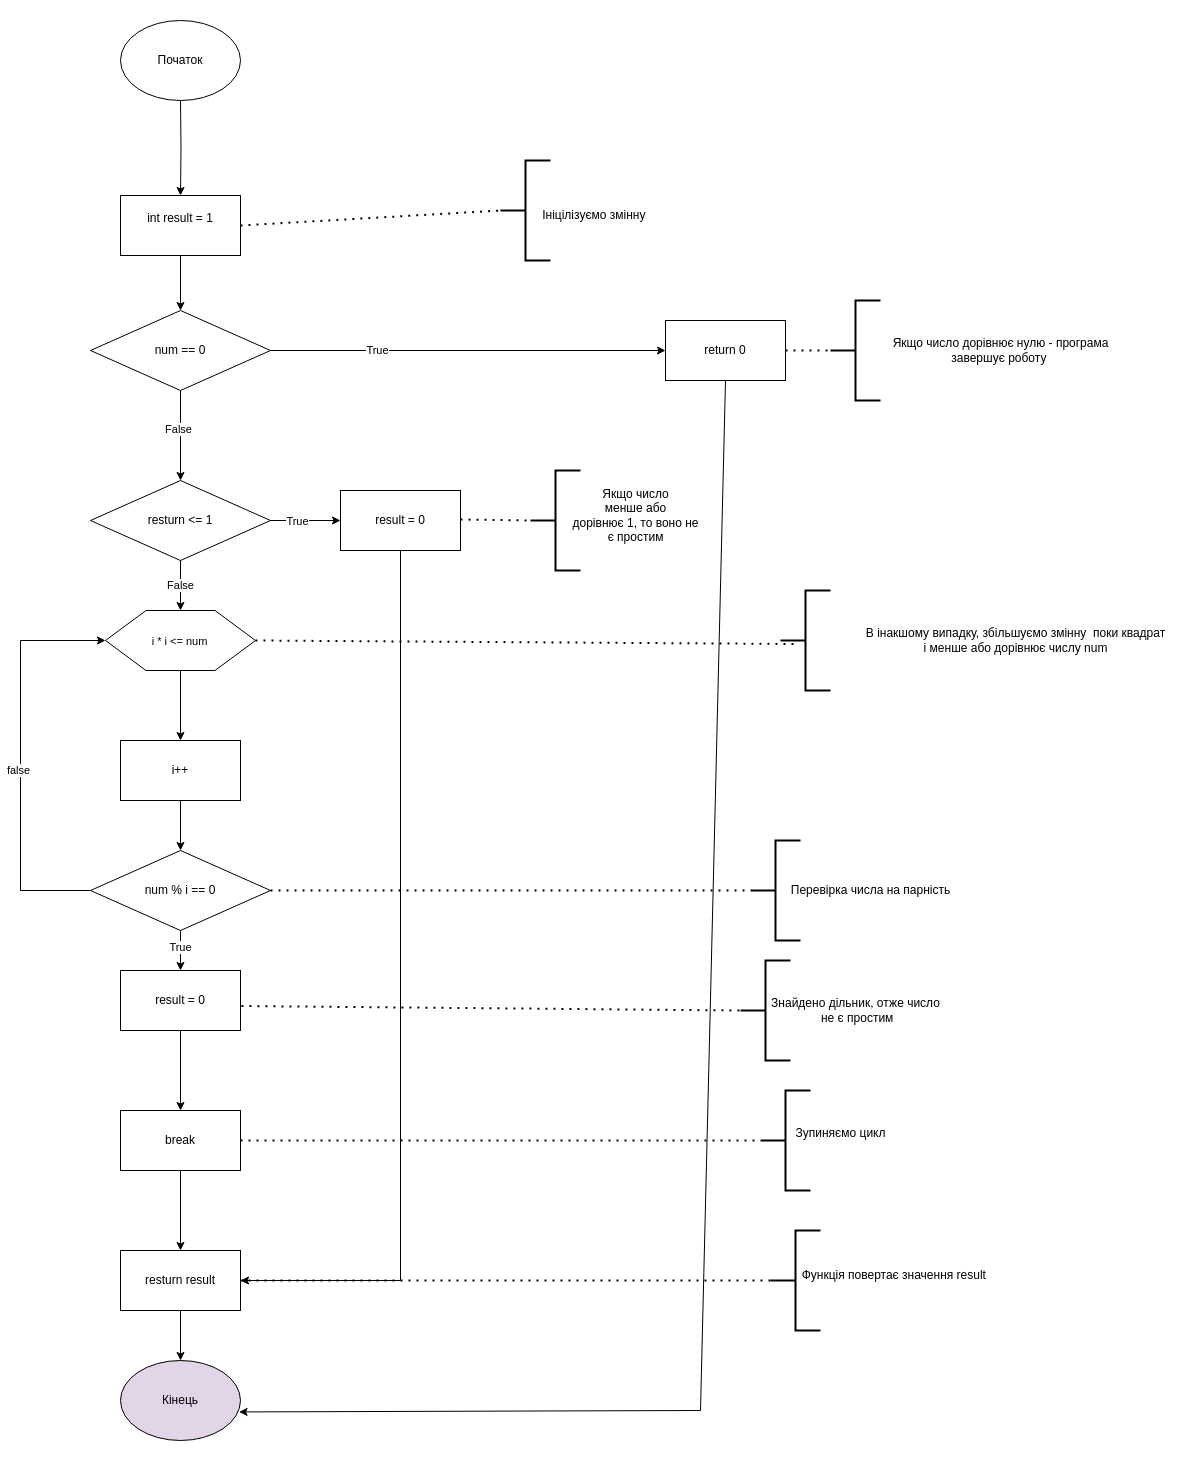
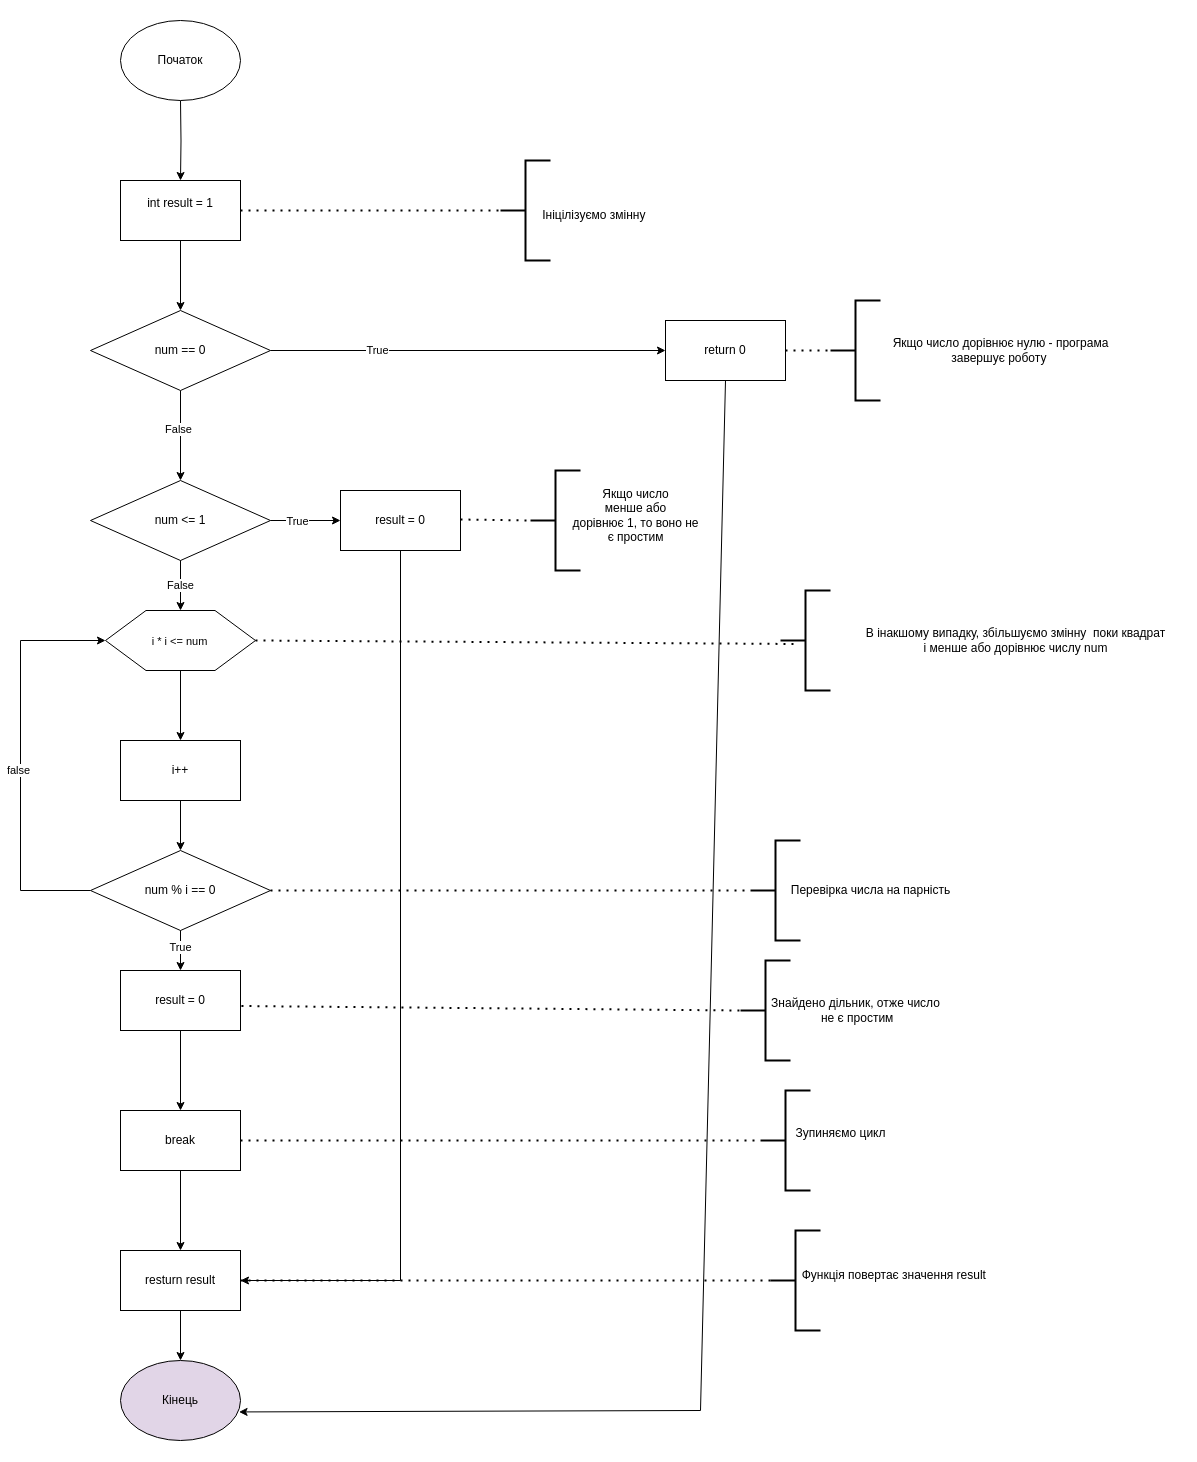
node "int result = 1": moved (181, 226) -> (181, 211)
node "resturn <= 1": label "resturn <= 1" -> "num <= 1"
